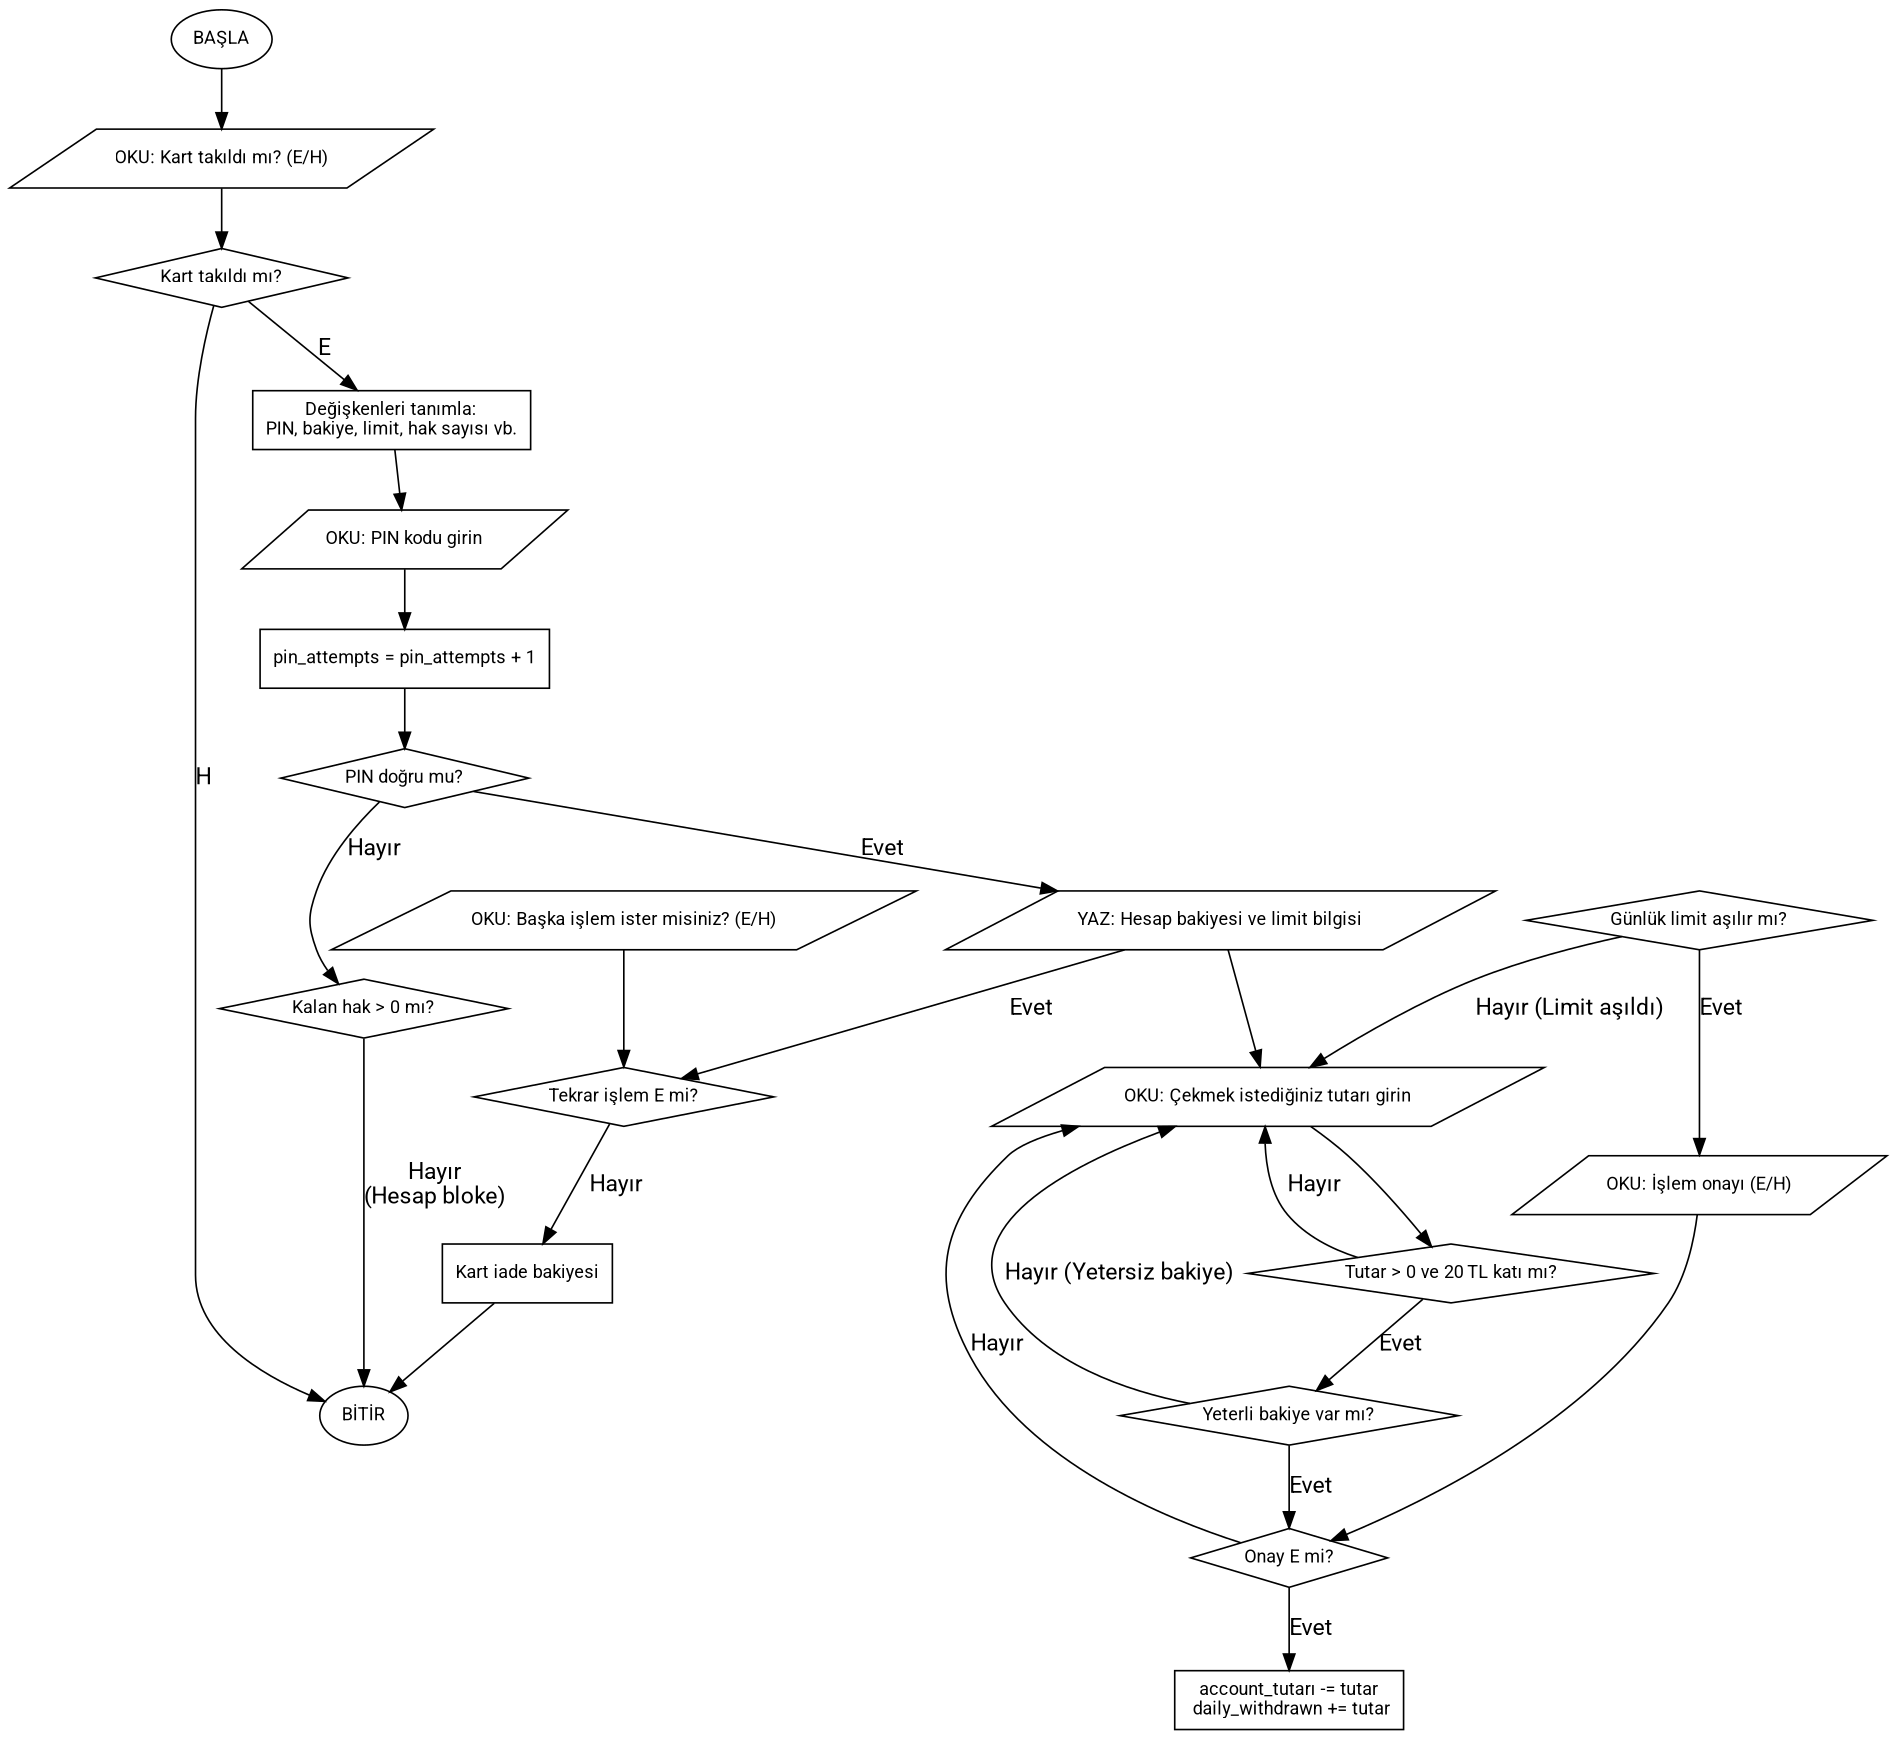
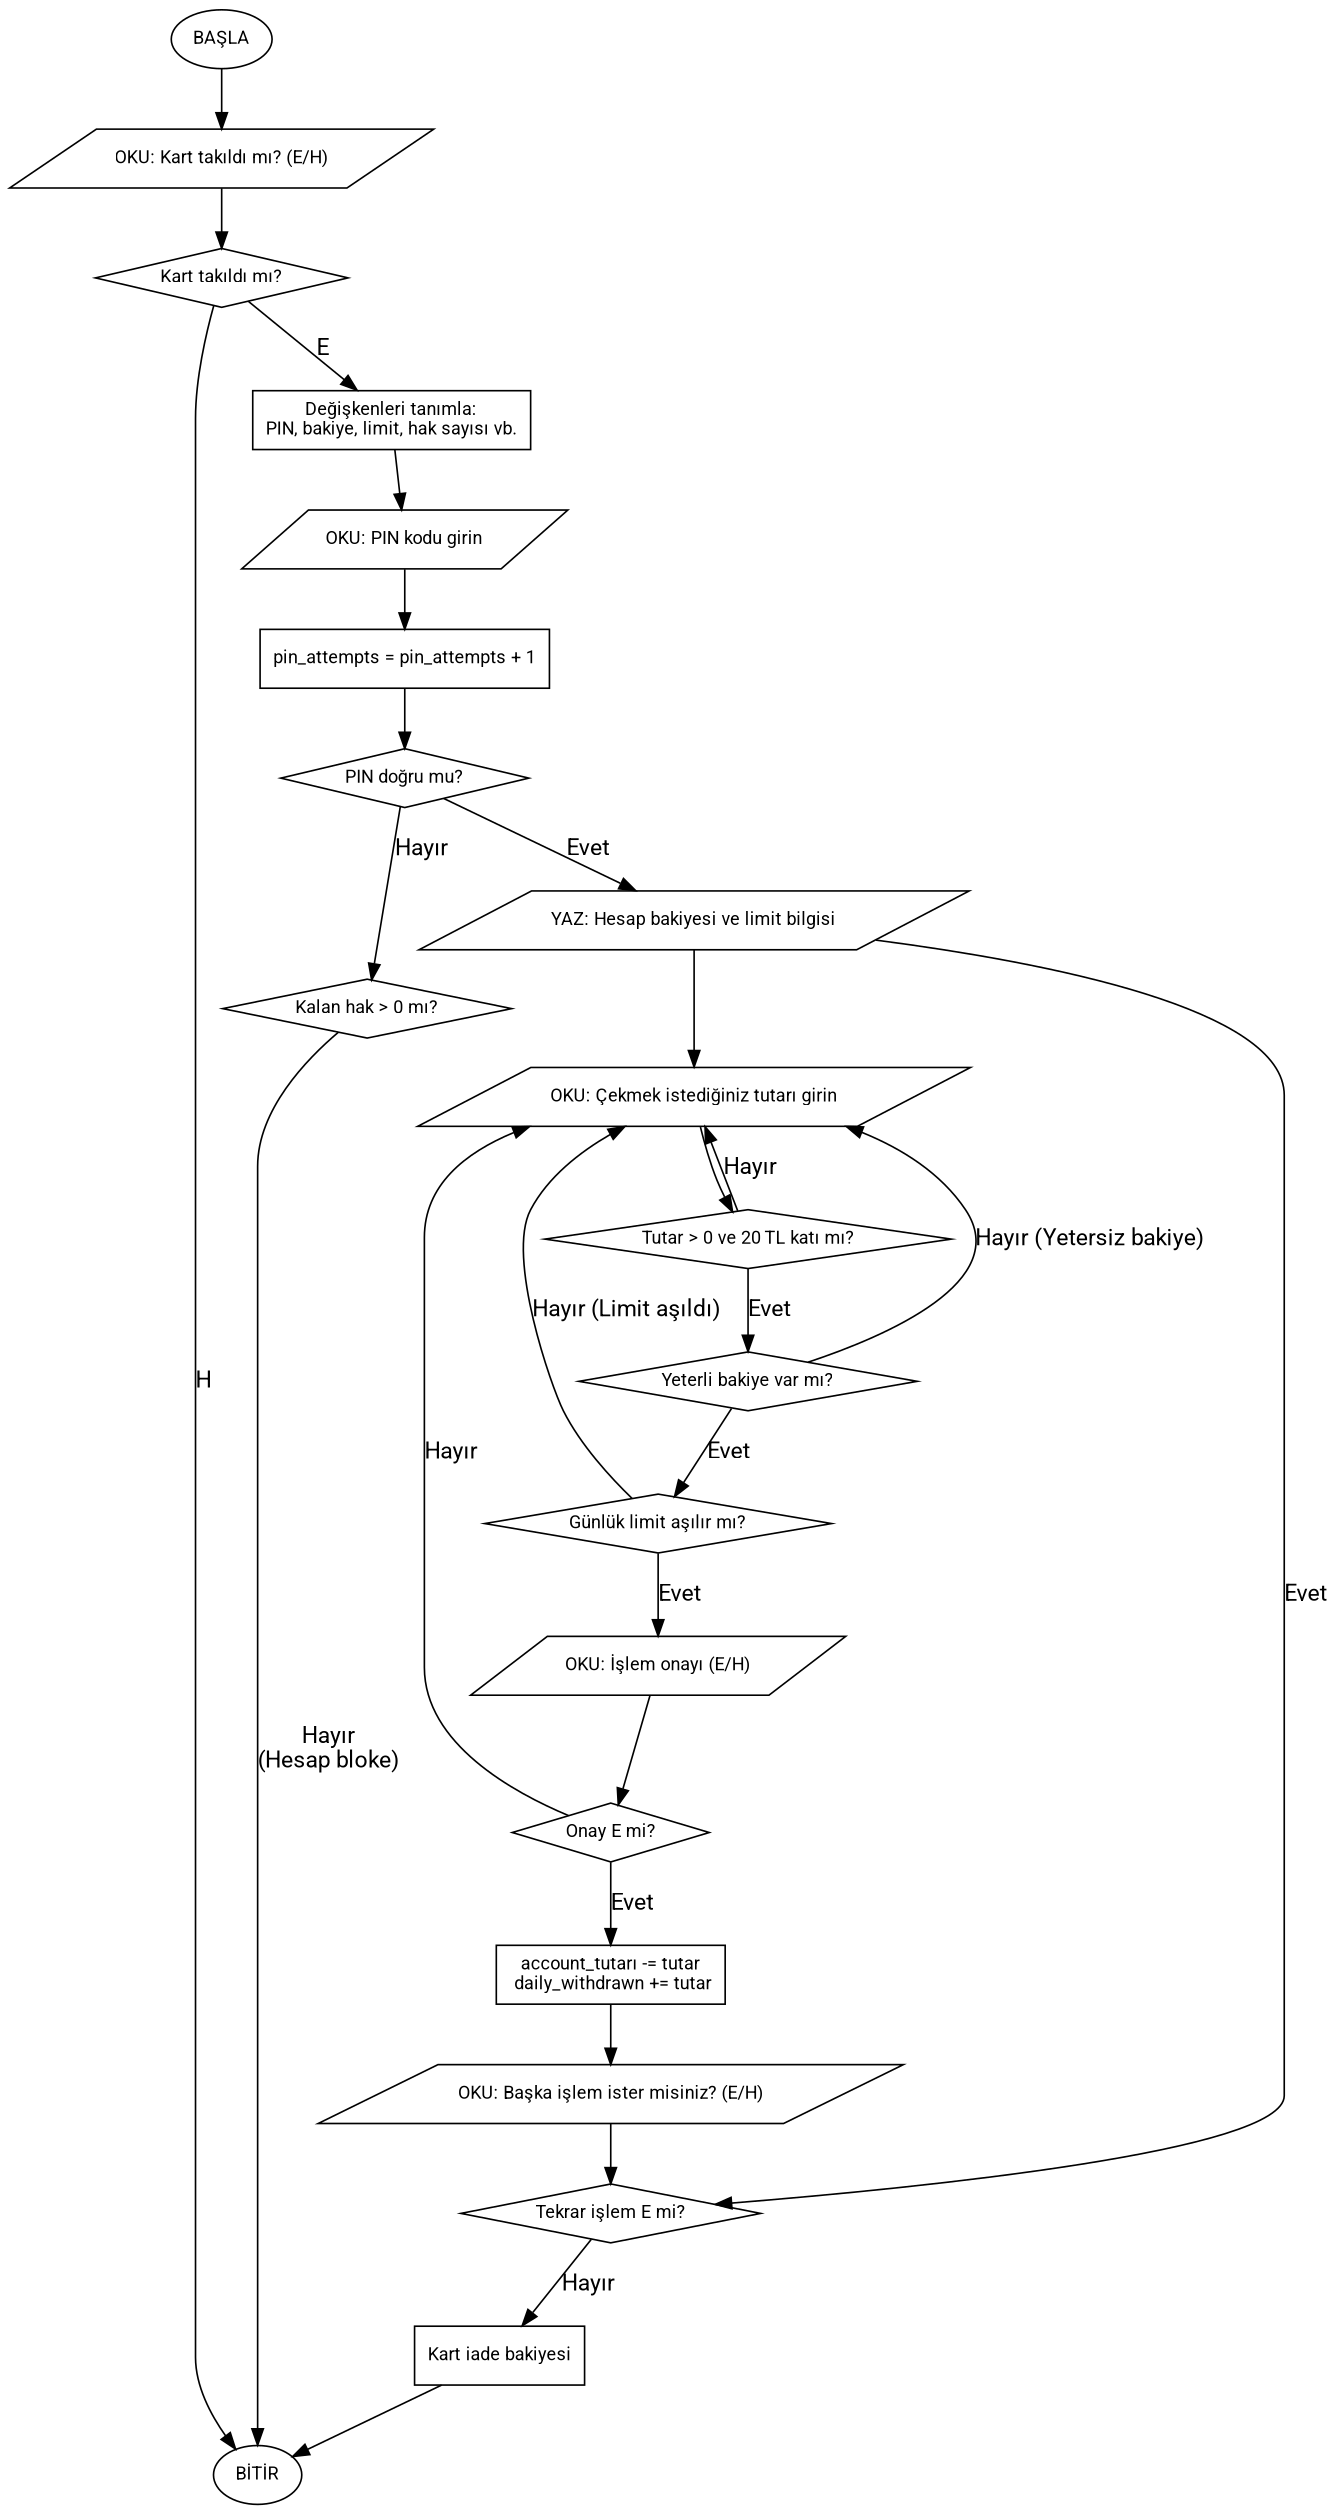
edge "Yeterli bakiye var mı?" -> "Onay E mi?": now "Yeterli bakiye var mı?" -> "Günlük limit aşılır mı?"
edge "account_tutarı -= tutar daily_withdrawn += tutar" -> "OKU: Başka işlem ister misiniz? (E/H)": added
